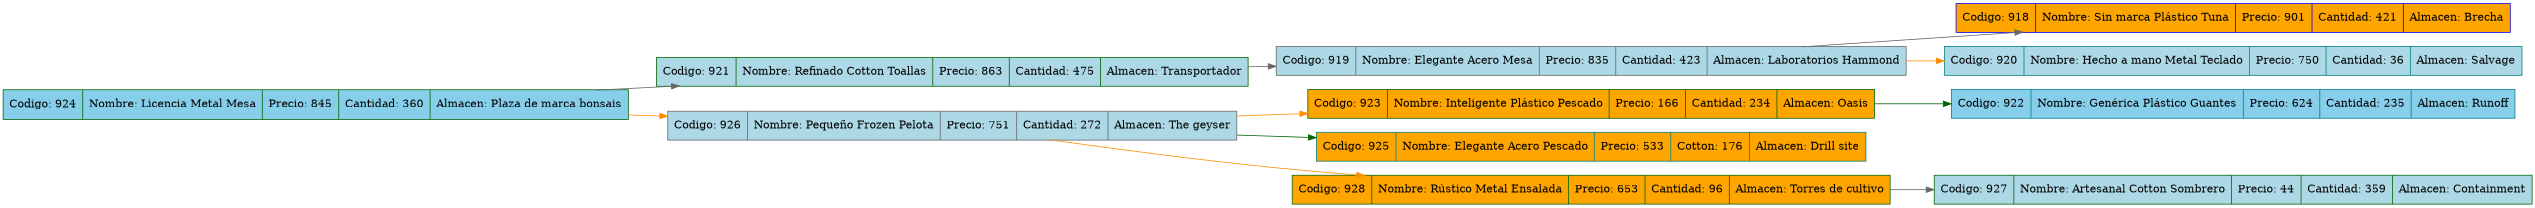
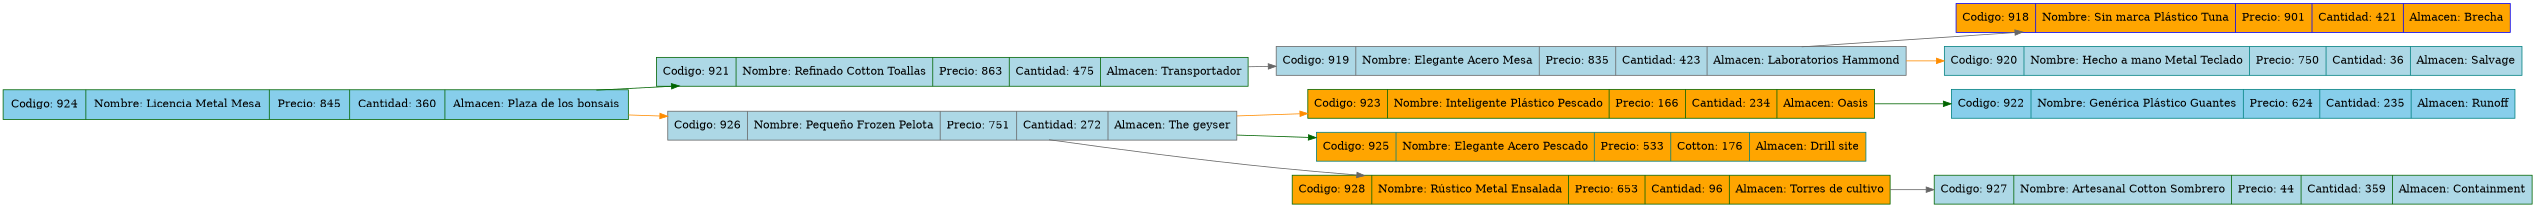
edge "Codigo: 924" -> "Codigo: 921": color gray40 -> darkgreen
node "Codigo: 924": text "Almacen: Plaza de marca bonsais" -> "Almacen: Plaza de los bonsais"
edge "Codigo: 926" -> "Codigo: 928": color darkorange -> gray40
